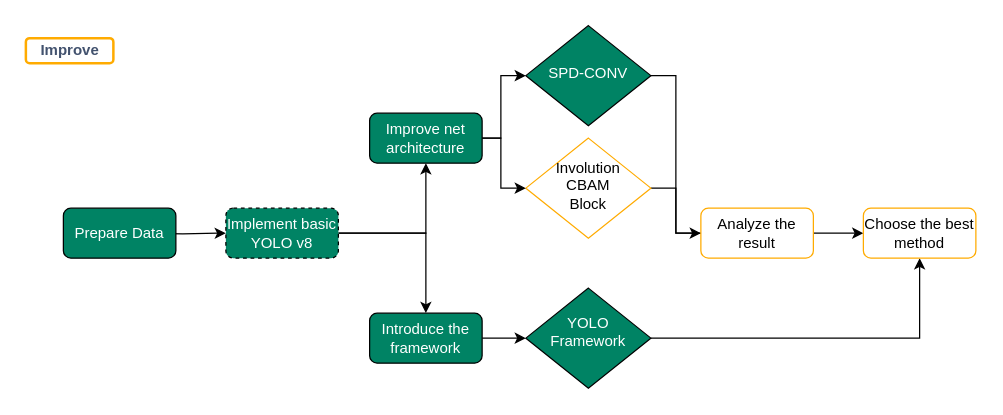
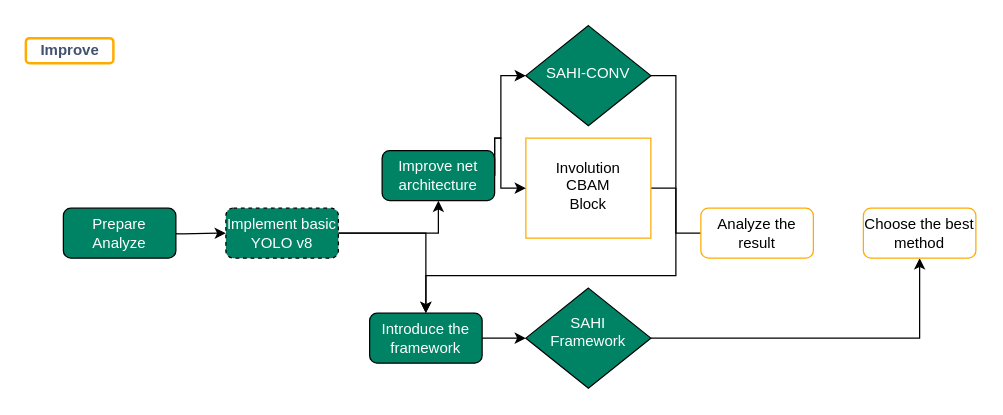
node "SPD-CONV": label "SPD-CONV" -> "SAHI-CONV"
node "Improve net architecture": moved (426, 138) -> (438, 176)
node "Involution CBAM Block": shape diamond -> rectangle
edge "Involution CBAM Block" -> "Analyze the result": now "Involution CBAM Block" -> "Introduce the framework"
node "Prepare Data": label "Prepare Data" -> "Prepare Analyze"
edge "Analyze the result" -> "Choose the best method": removed
node "YOLO Framework": label "YOLO Framework" -> "SAHI Framework"
